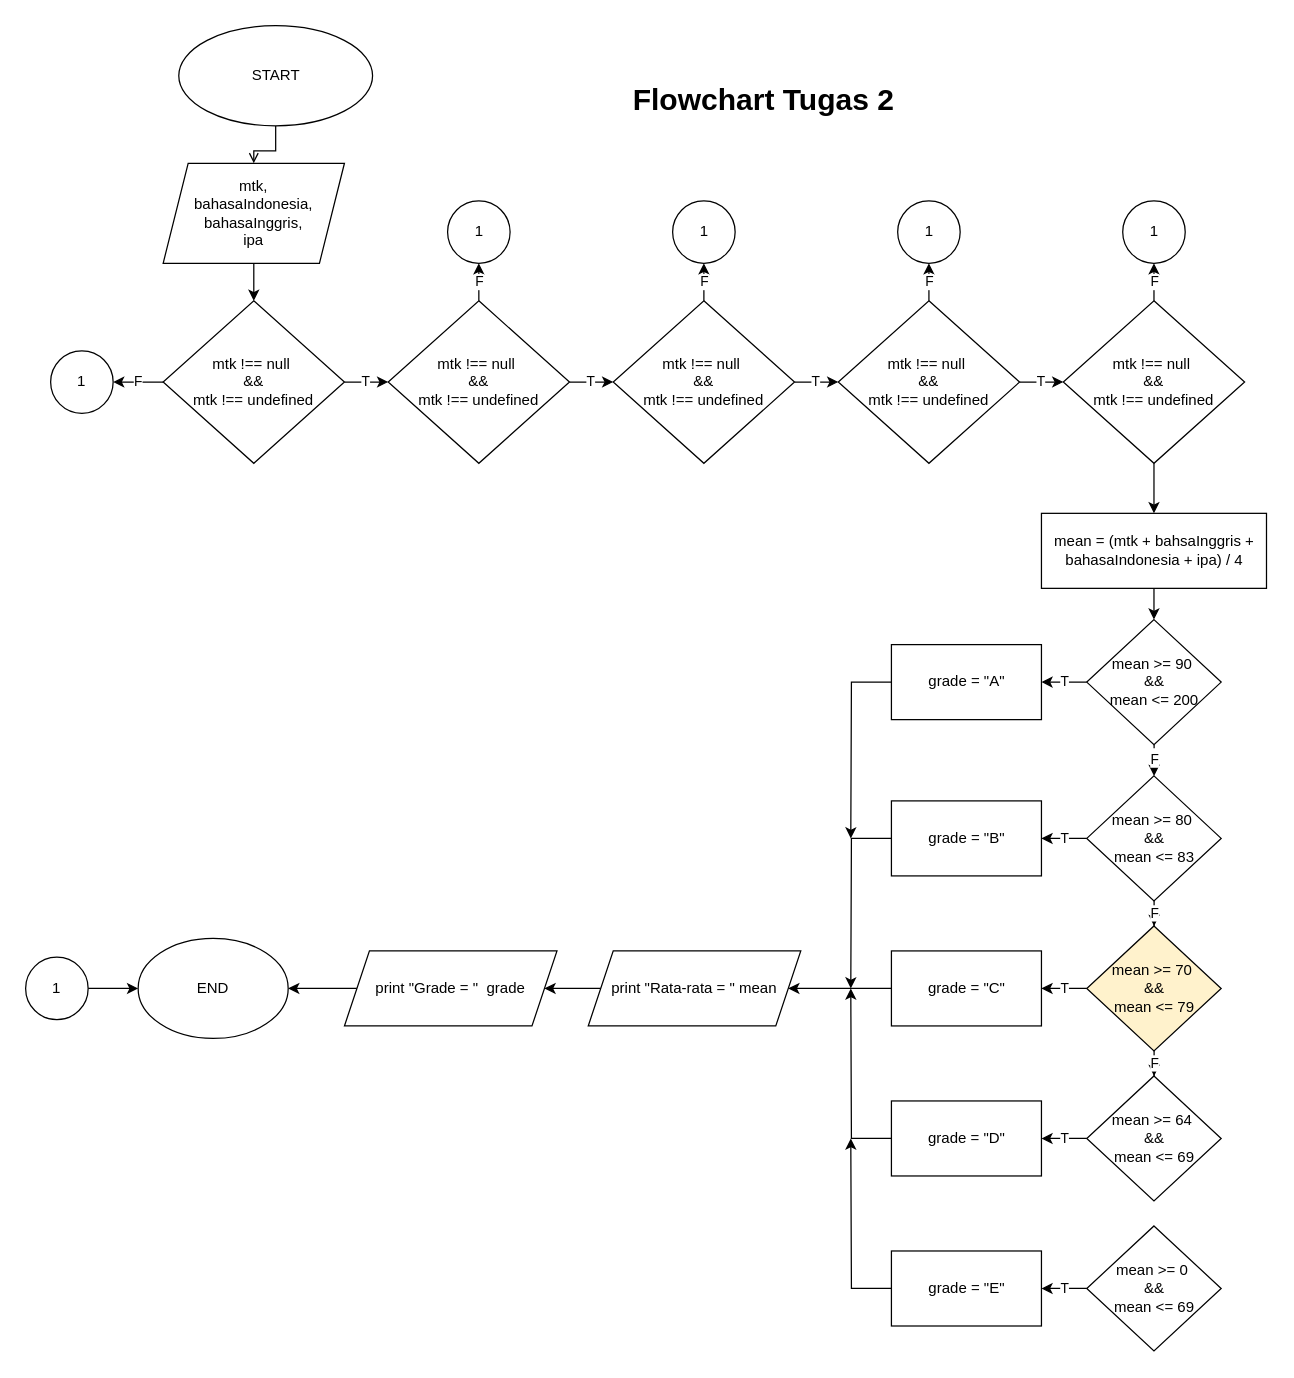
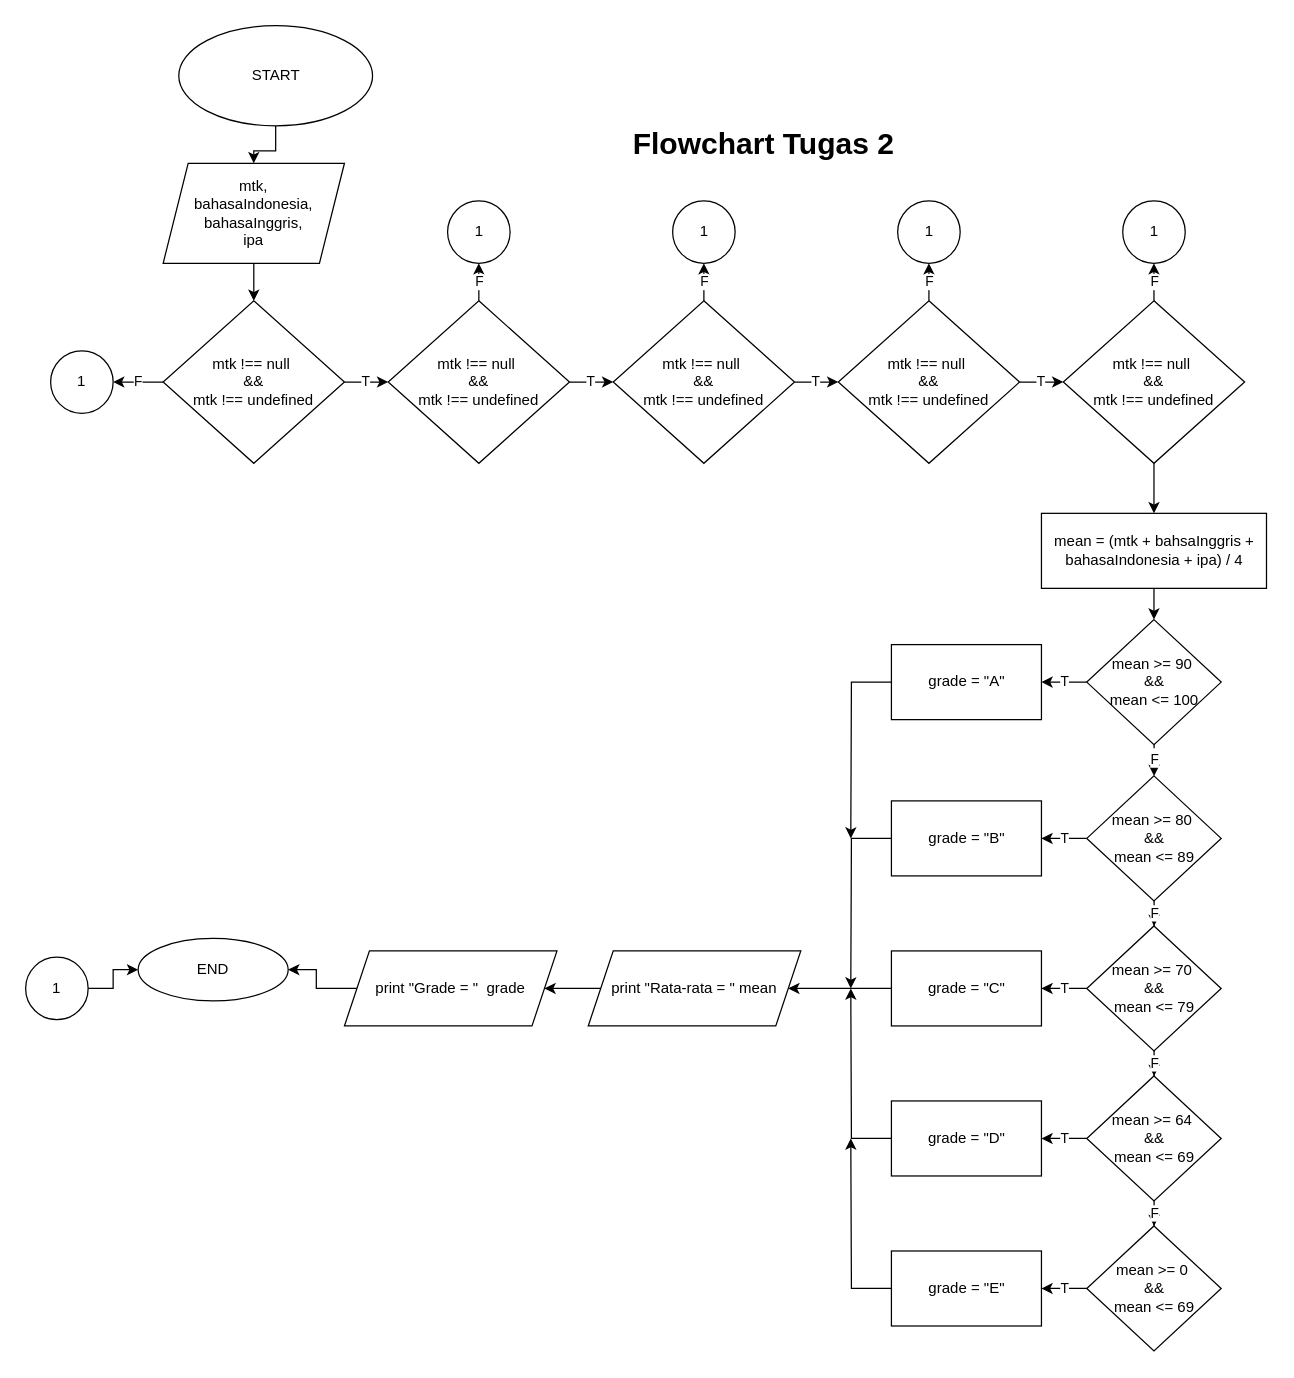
node "Flowchart Tugas 2": moved (763, 101) -> (763, 144)
edge "START" -> "mtk, bahasaIndonesia, bahasaInggris, ipa": arrowhead open -> classic
node "mean >= 90 && mean <= 200": label "mean >= 90 && mean <= 200" -> "mean >= 90 && mean <= 100"
node "mean >= 80 && mean <= 83": label "mean >= 80 && mean <= 83" -> "mean >= 80 && mean <= 89"
node "END": size 150x100 -> 150x63
node "mean >= 70 && mean <= 79": fillcolor #fff2cc -> #ffffff
edge "mean >= 70 && mean <= 79" -> "mean >= 64 && mean <= 69": style dashed -> solid
edge "mean >= 64 && mean <= 69" -> "mean >= 0 && mean <= 69": added, label "F"
